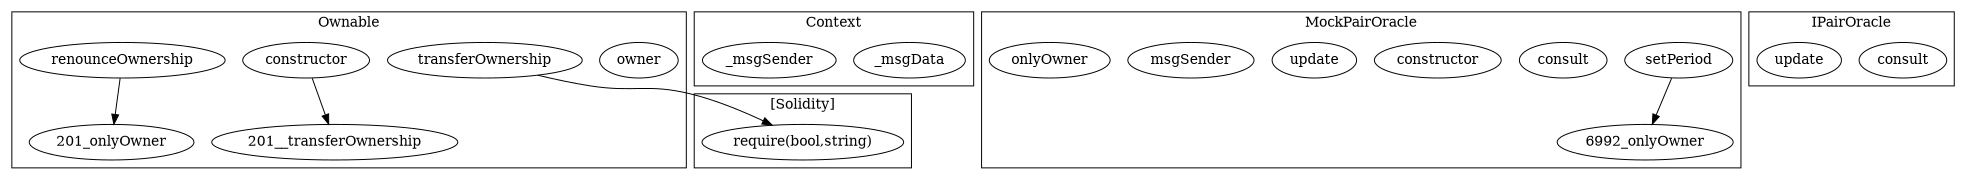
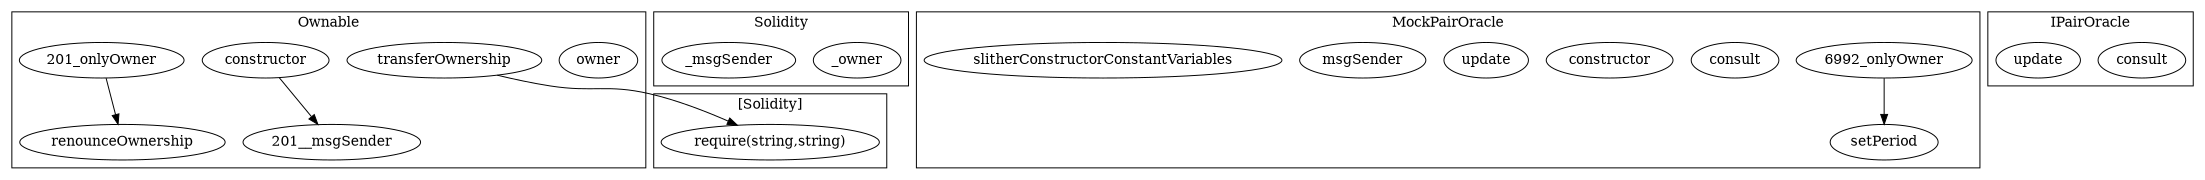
cluster "Context": label "Context" -> "Solidity"
node "_msgData": label "_msgData" -> "_owner"
node "onlyOwner": label "onlyOwner" -> "slitherConstructorConstantVariables"
edge "renounceOwnership" -> "201_onlyOwner": reversed
edge "setPeriod" -> "6992_onlyOwner": reversed
node "201__transferOwnership": label "201__transferOwnership" -> "201__msgSender"
node "require(bool,string)": label "require(bool,string)" -> "require(string,string)"
